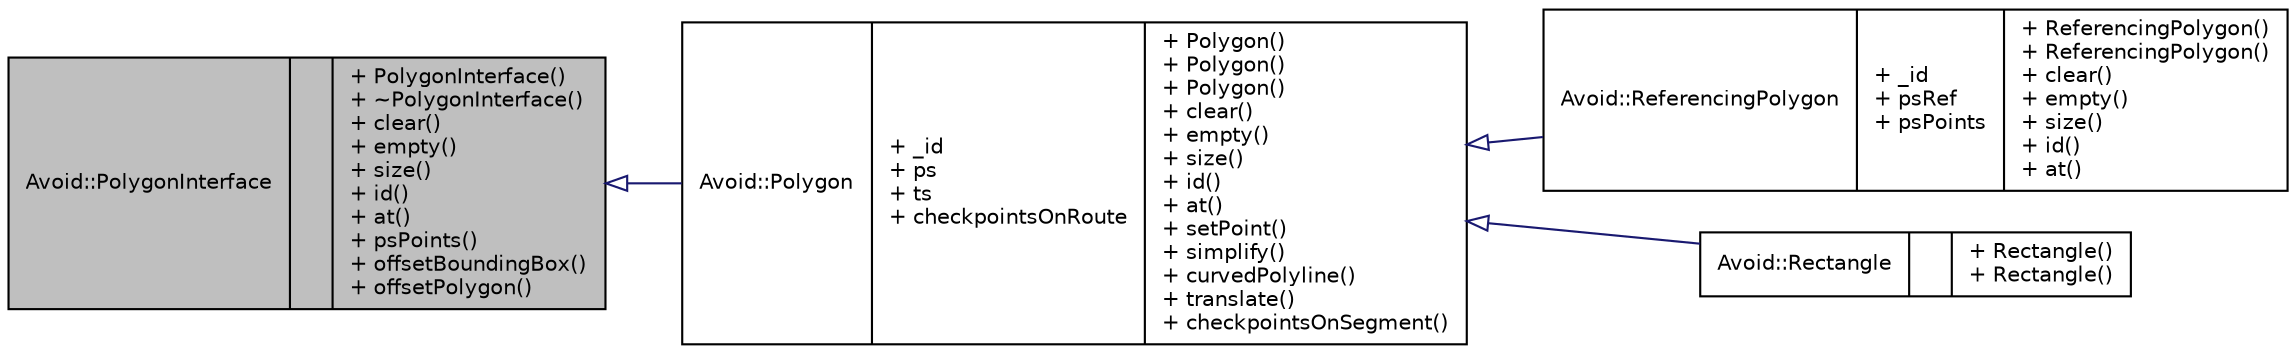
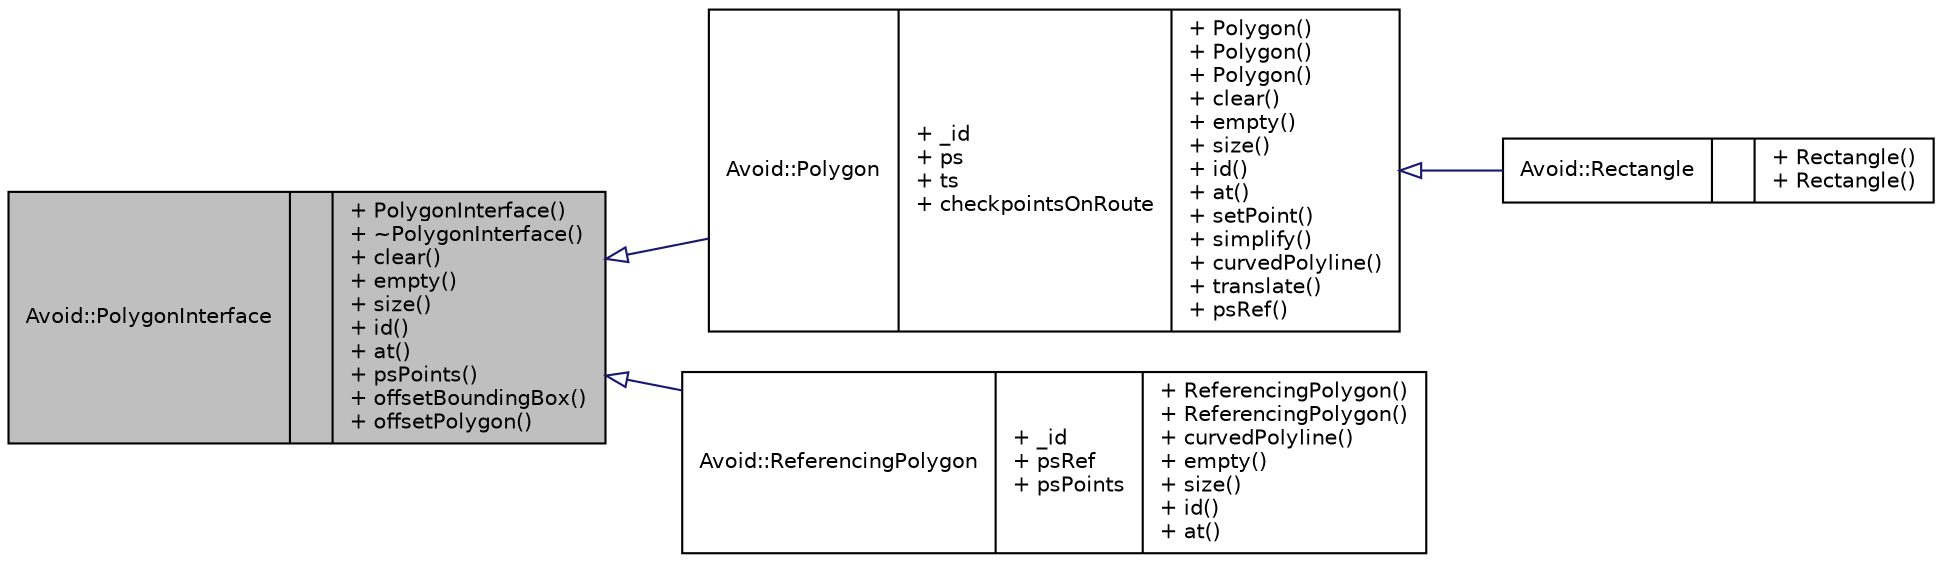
node "Avoid::ReferencingPolygon": text "+ clear()" -> "+ curvedPolyline()"
edge "Avoid::ReferencingPolygon" -> "Avoid::Polygon": now "Avoid::ReferencingPolygon" -> "Avoid::PolygonInterface"
node "Avoid::Polygon": text "+ checkpointsOnSegment()" -> "+ psRef()"
